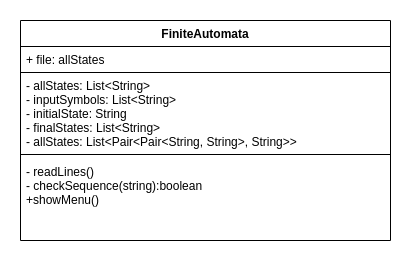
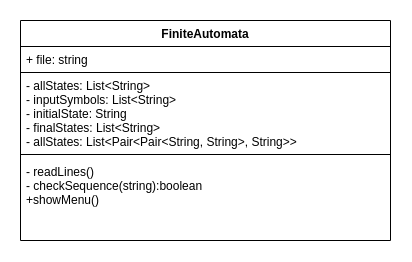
node "+ file: allStates": label "+ file: allStates" -> "+ file: string"
